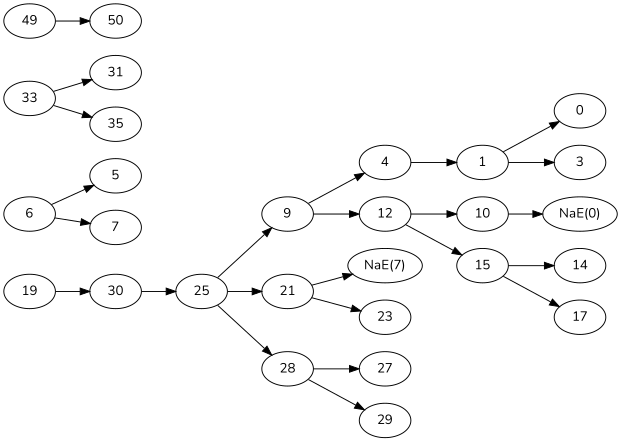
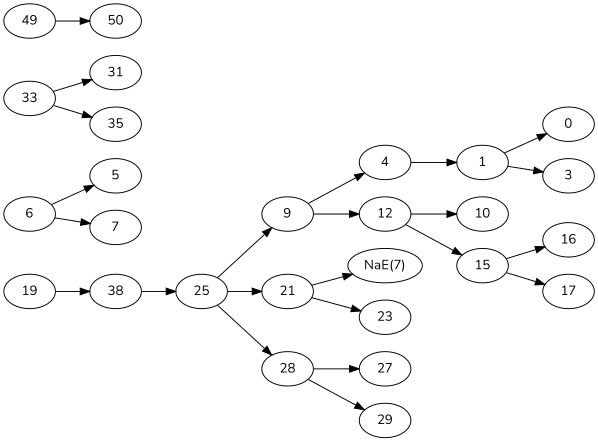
node "NaE(0)": removed
node "14": label "14" -> "16"
node "30": label "30" -> "38"
